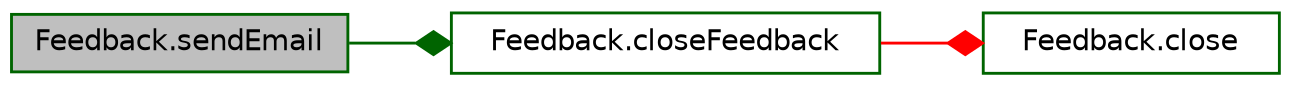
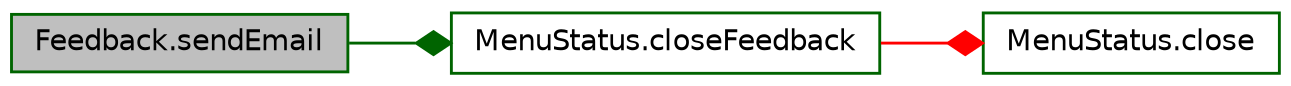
node "Feedback.closeFeedback": label "Feedback.closeFeedback" -> "MenuStatus.closeFeedback"
node "Feedback.close": label "Feedback.close" -> "MenuStatus.close"
